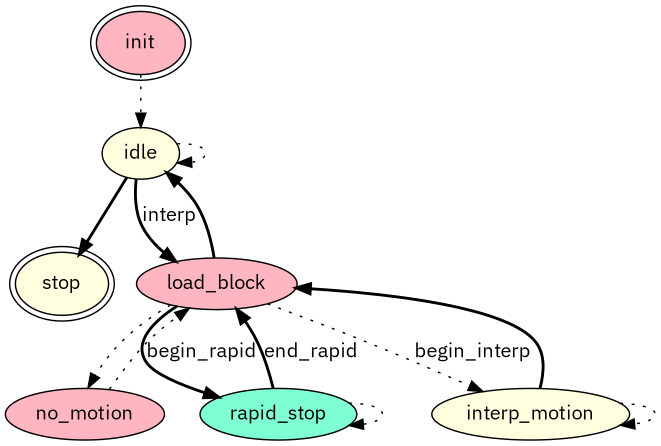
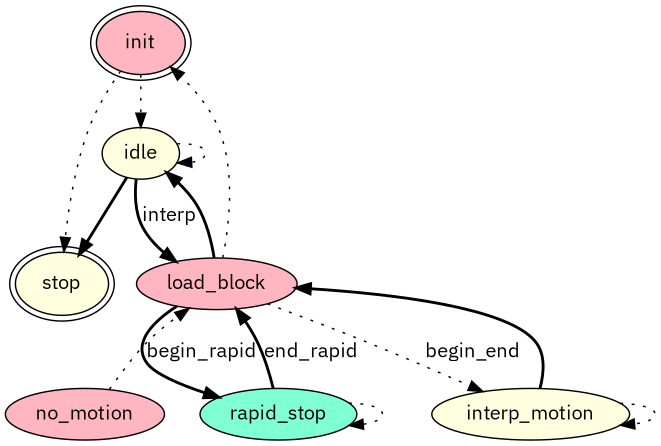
edge "init" -> "stop": added
edge "load_block" -> "no_motion": now "load_block" -> "init"
edge "load_block" -> "interp_motion": label "begin_interp" -> "begin_end"
